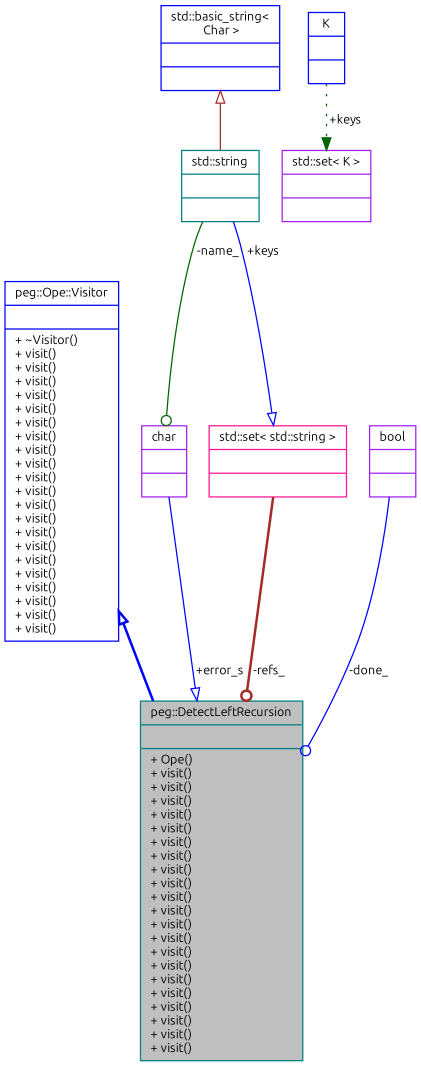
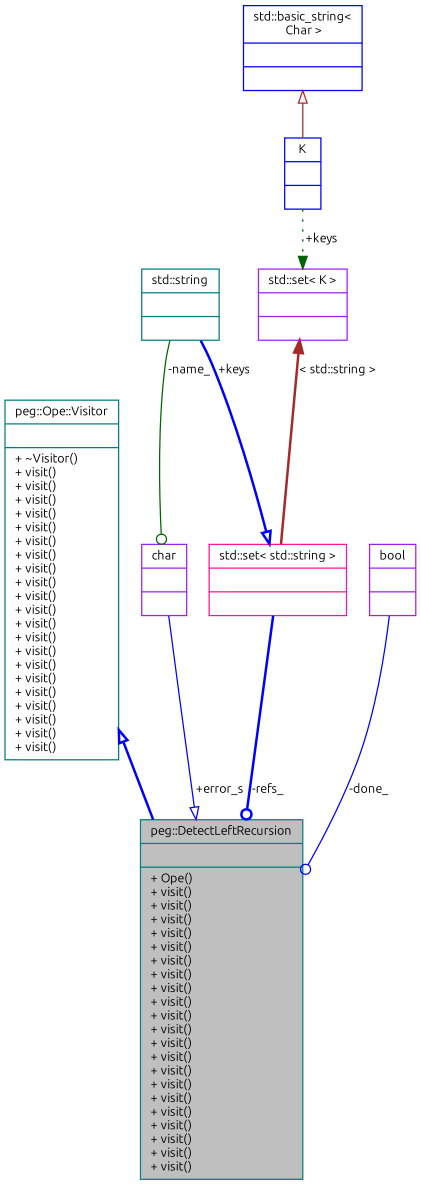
edge "std::string" -> "std::basic_string<": now "K" -> "std::basic_string<"
edge "std::string" -> "std::set< std::string >": style solid -> bold
edge "std::set< std::string >" -> "std::set< K >": added, label "< std::string >"
node "peg::Ope::Visitor": color blue -> teal
edge "std::set< std::string >" -> "peg::DetectLeftRecursion": color brown -> blue
